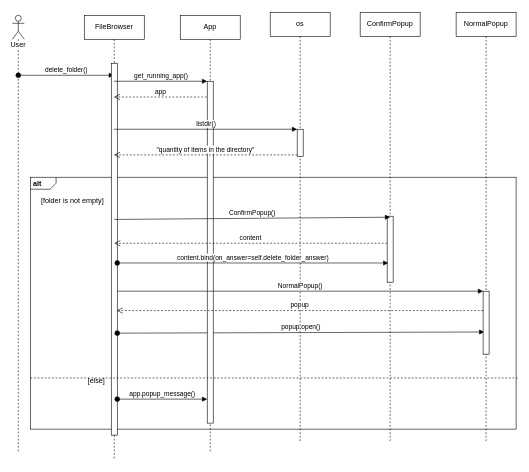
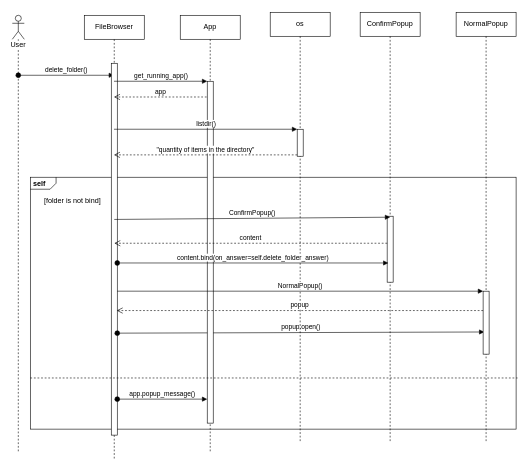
node "alt": label "alt" -> "self"
node "[folder is not empty]": label "[folder is not empty]" -> "[folder is not bind]"
node "[else]": removed
